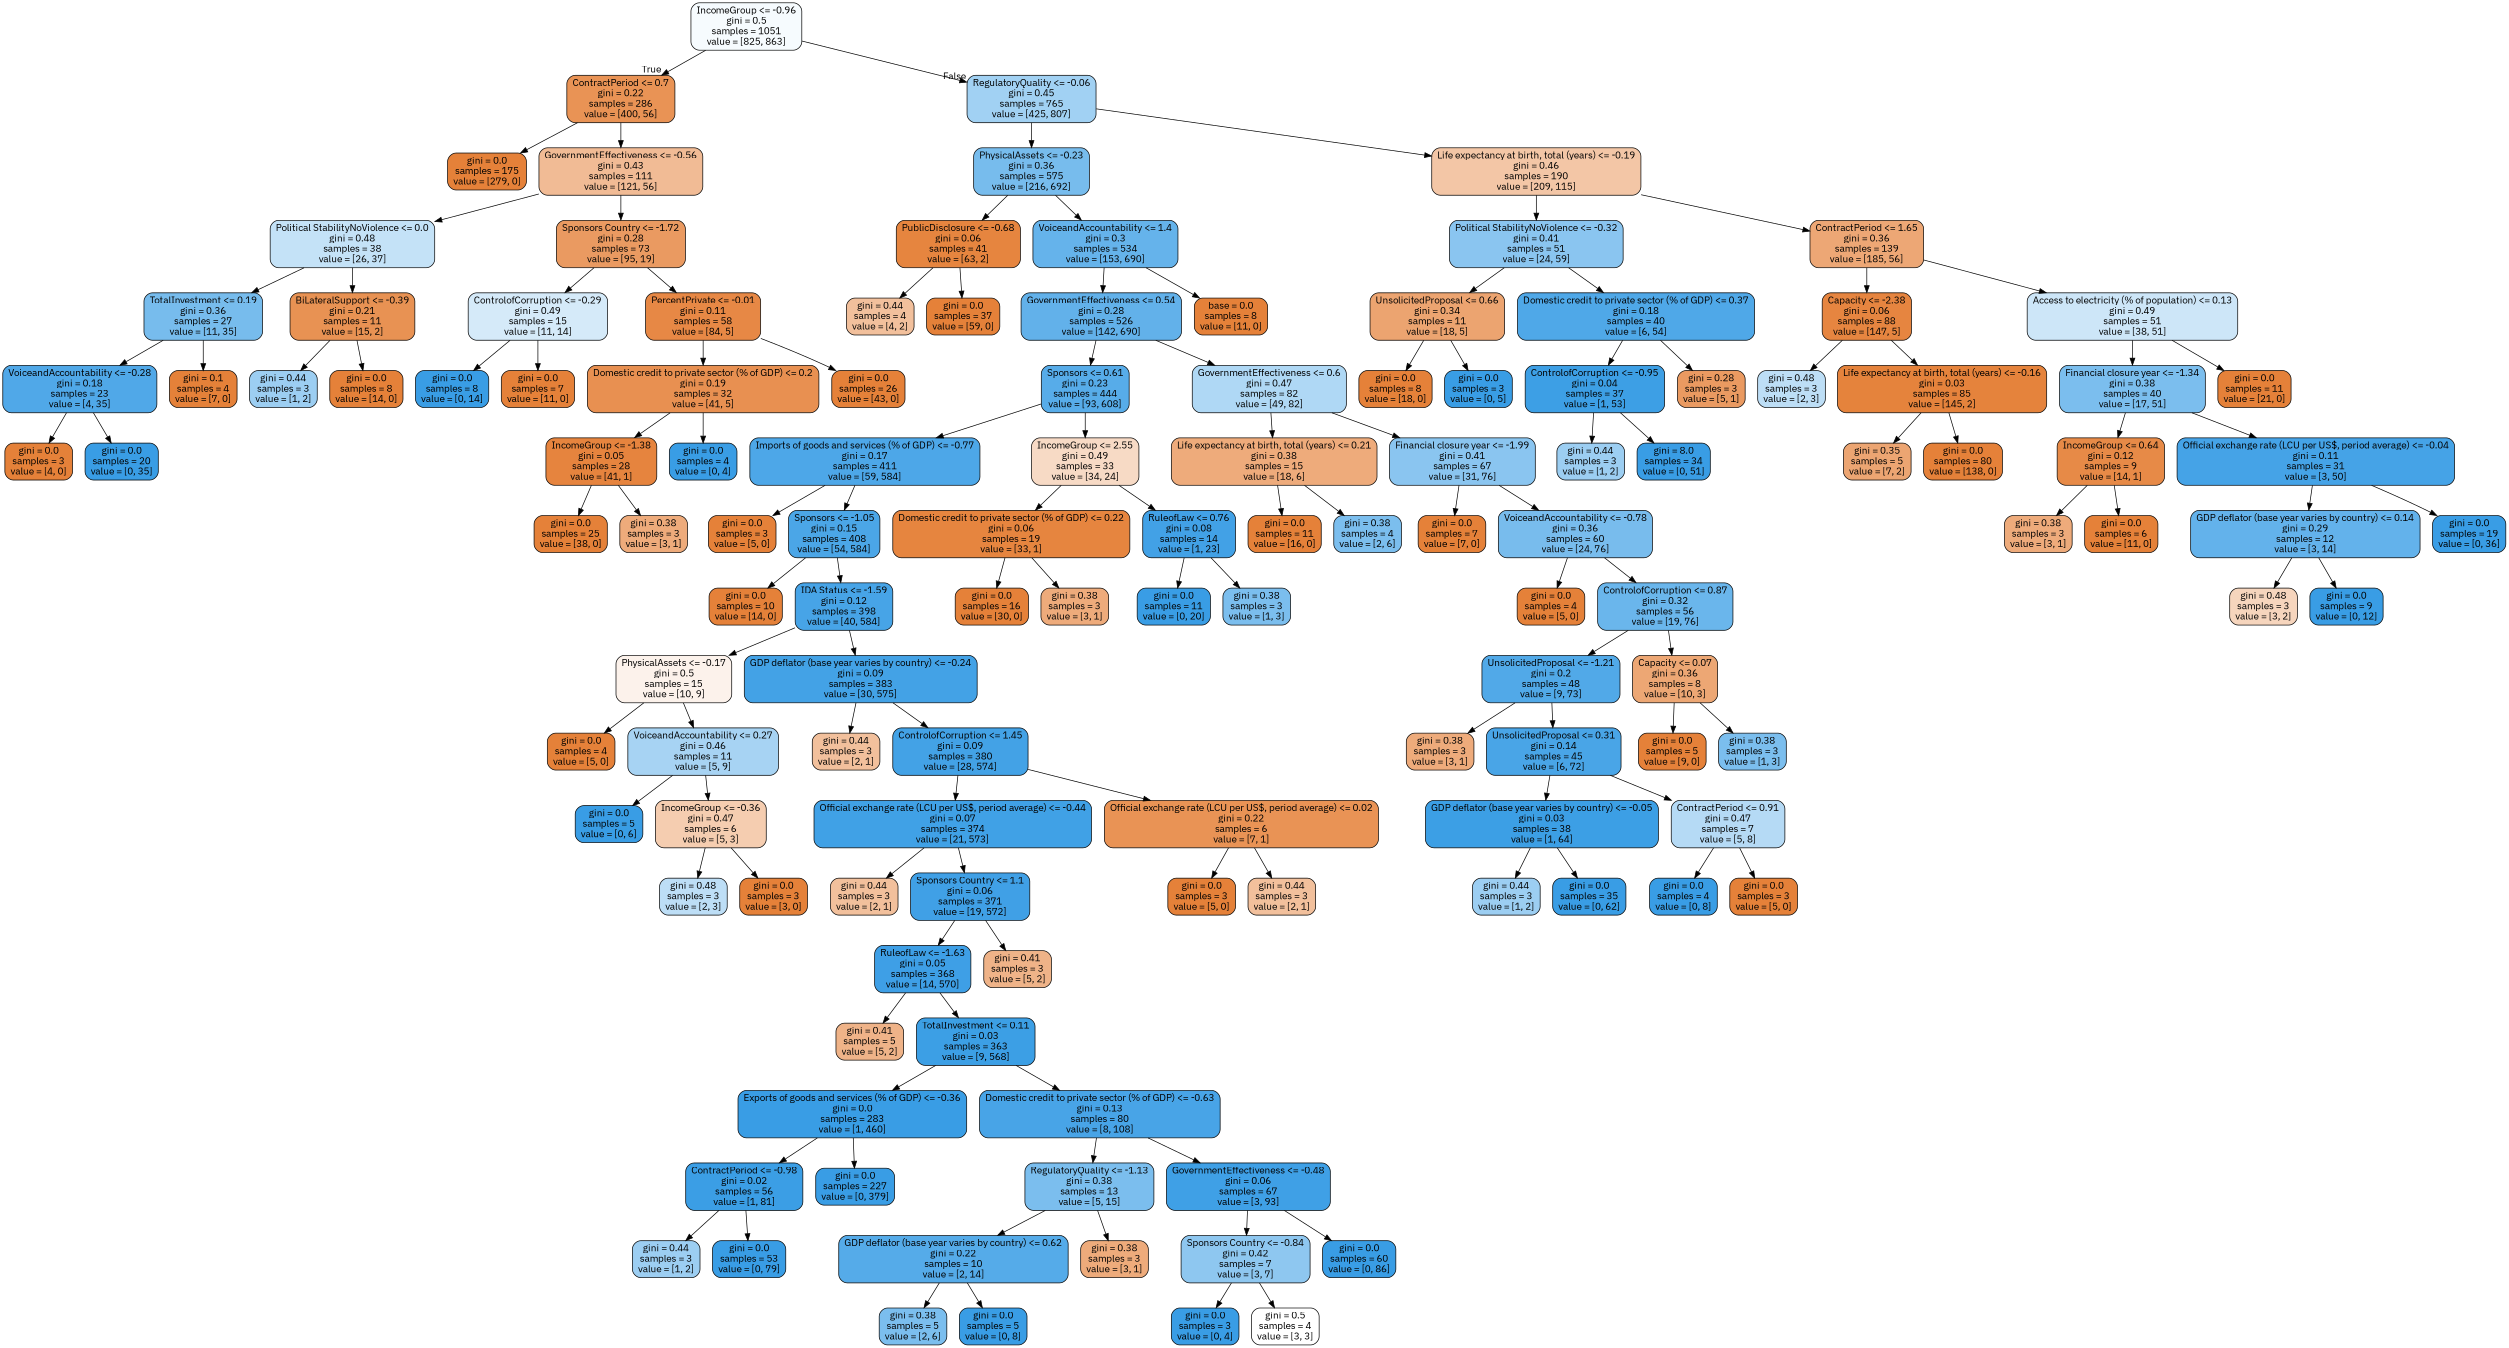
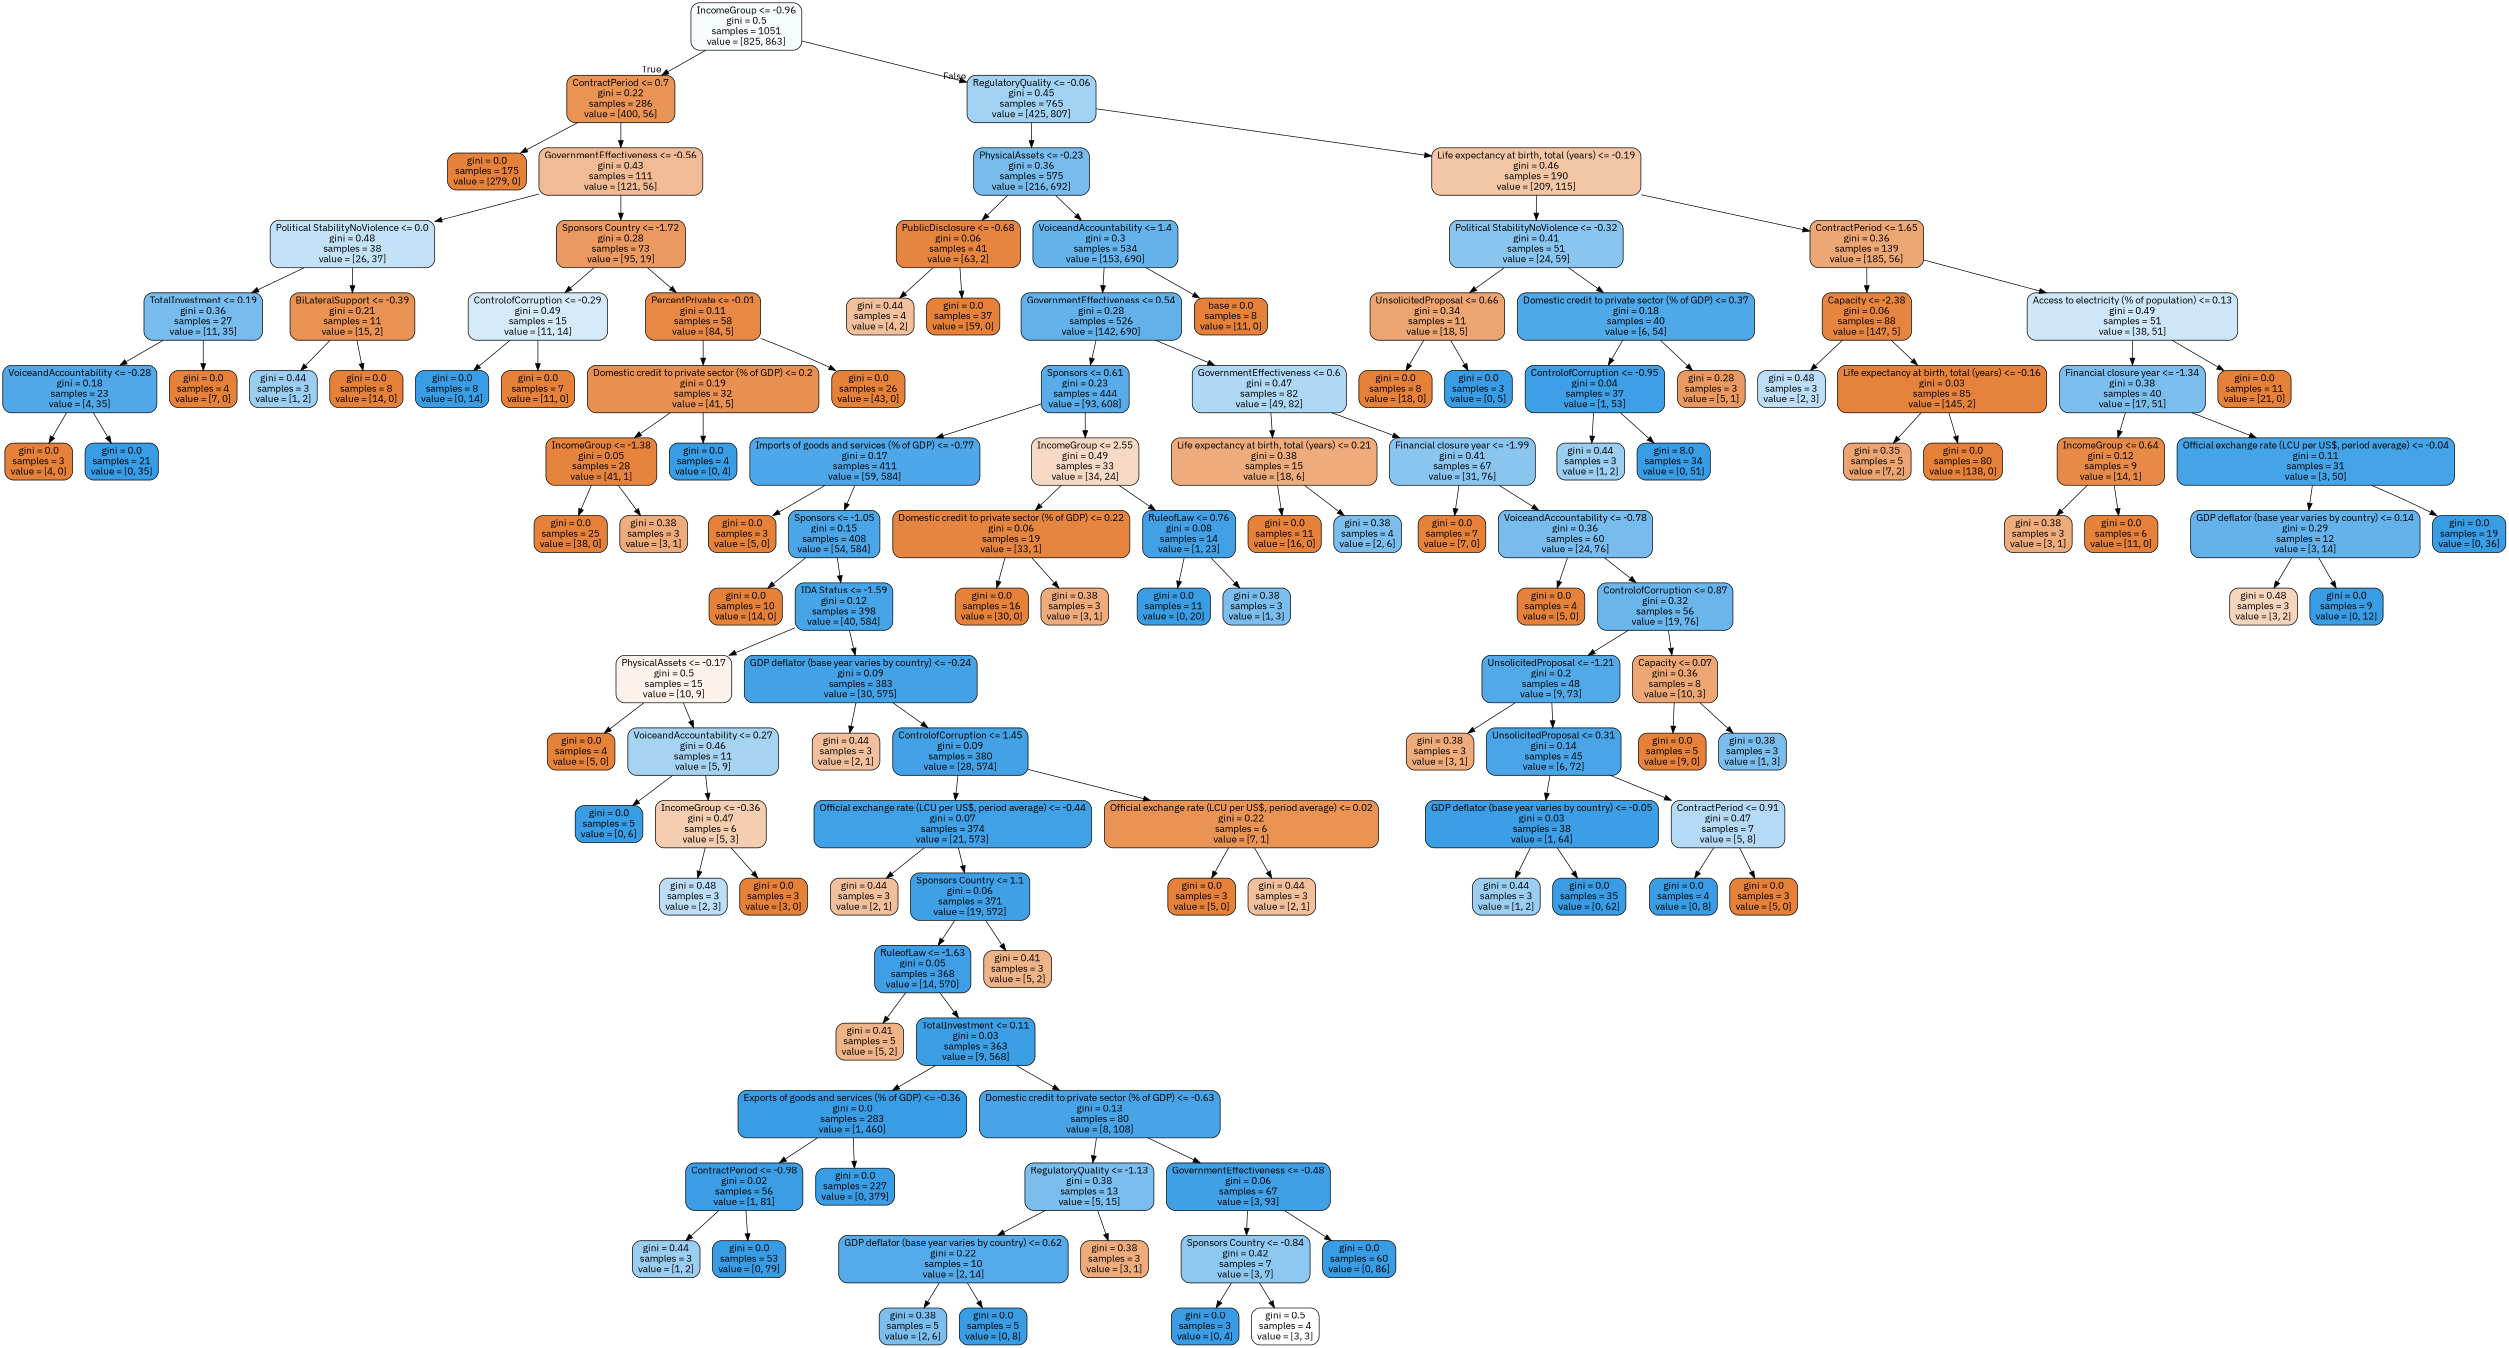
node "gini = 0.1 samples = 4 value = [7, 0]": label "gini = 0.1 samples = 4 value = [7, 0]" -> "gini = 0.0 samples = 4 value = [7, 0]"
node "gini = 0.0 samples = 20 value = [0, 35]": label "gini = 0.0 samples = 20 value = [0, 35]" -> "gini = 0.0 samples = 21 value = [0, 35]"
